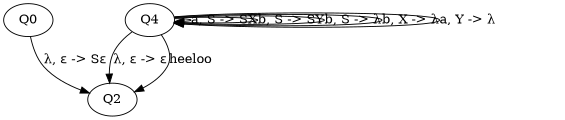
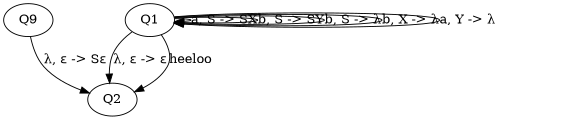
node "Q0": label "Q0" -> "Q9"
node "Q4": label "Q4" -> "Q1"
